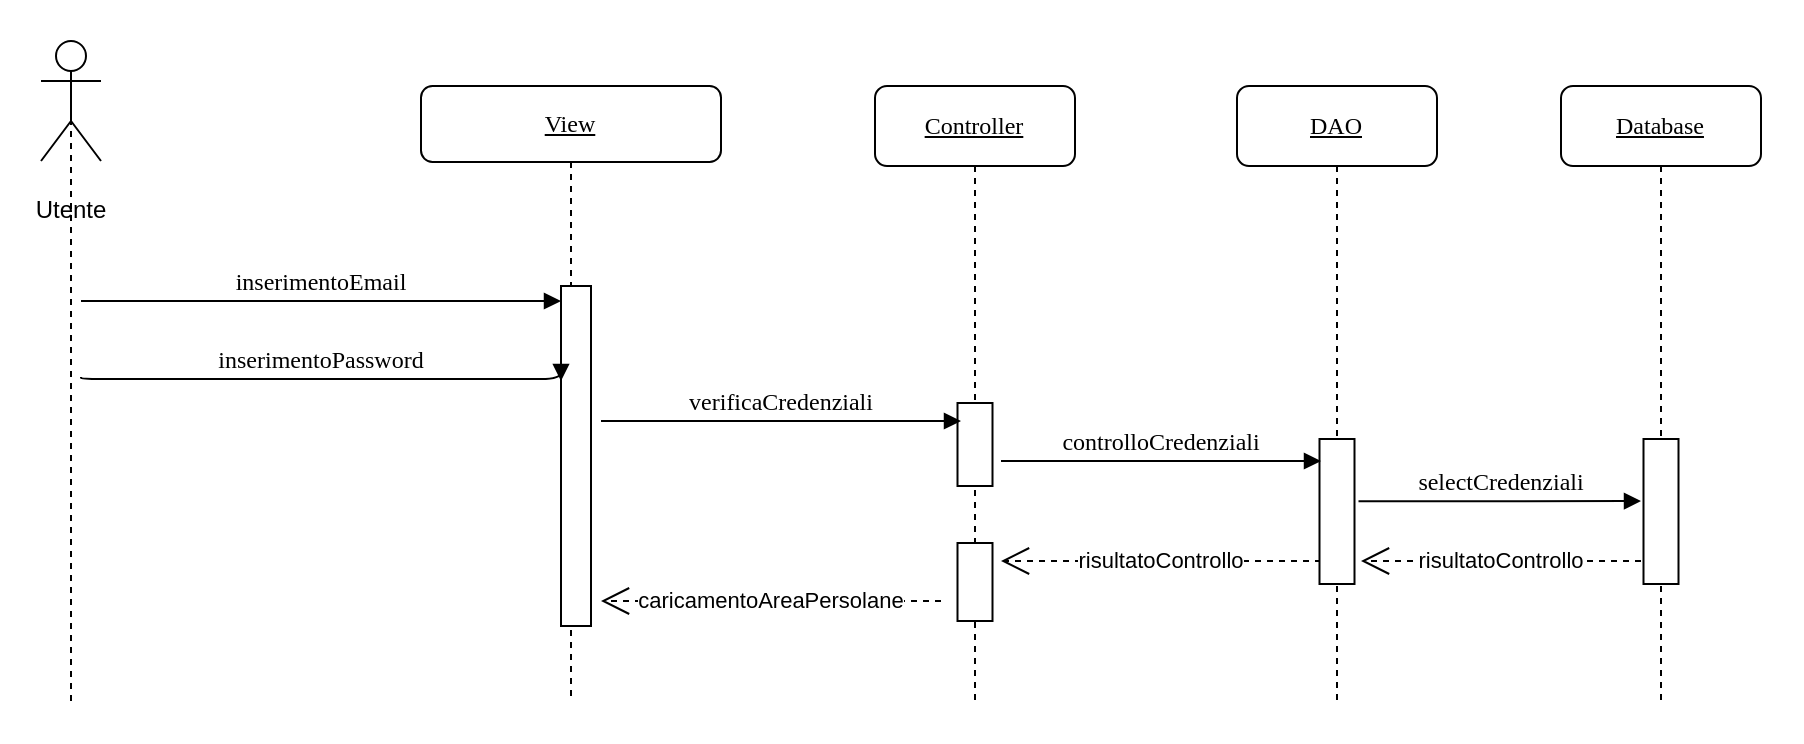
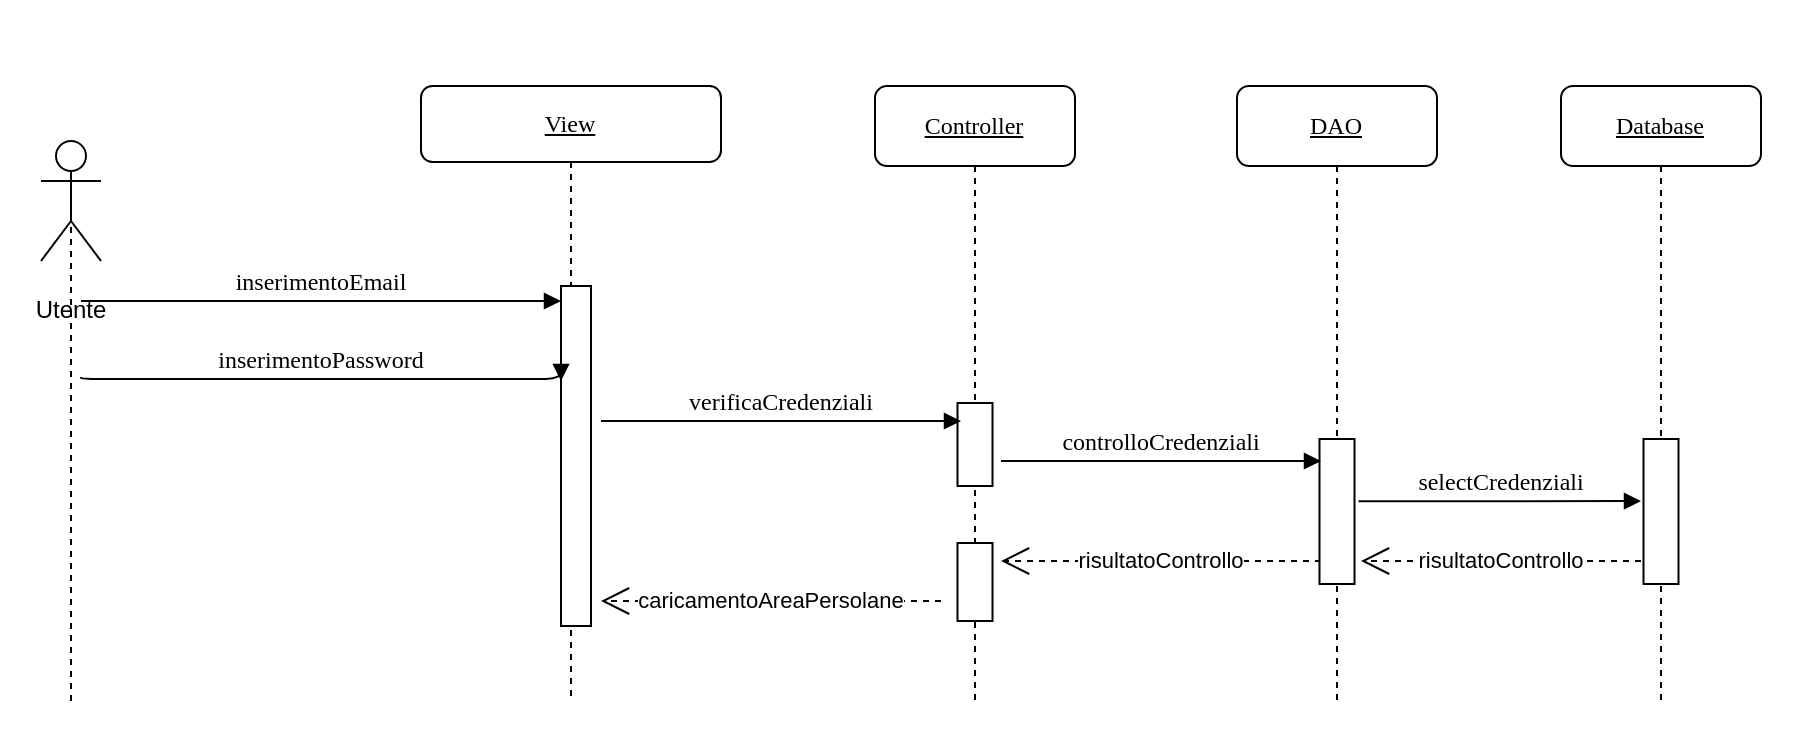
node "Utente": moved (71, 101) -> (71, 201)
